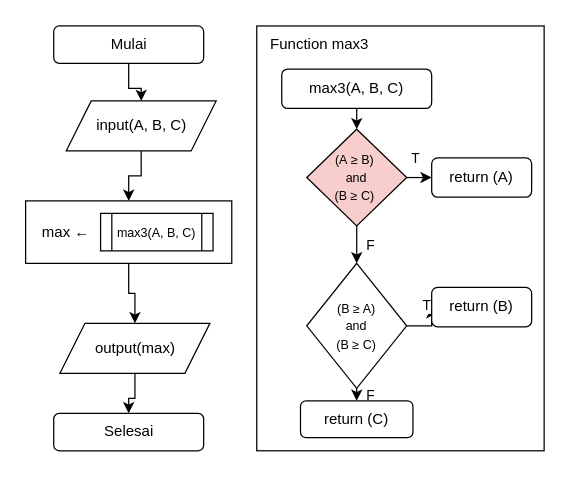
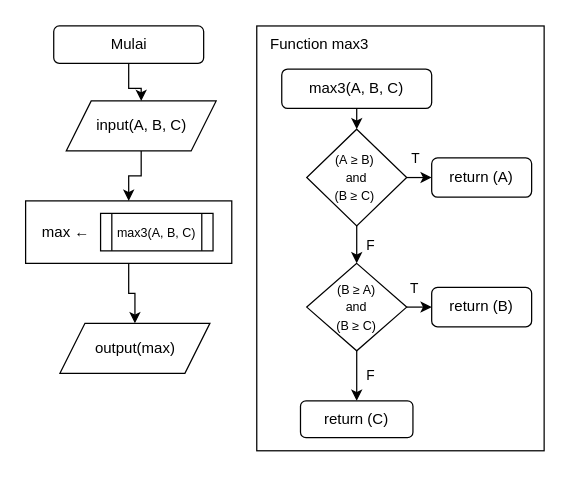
node "(A ≥ B) and (B ≥ C)": fillcolor #f8cecc -> #ffffff
node "(B ≥ A) and (B ≥ C)": size 100x125 -> 100x88
edge "output(max)" -> "Selesai": removed
node "Selesai": removed
